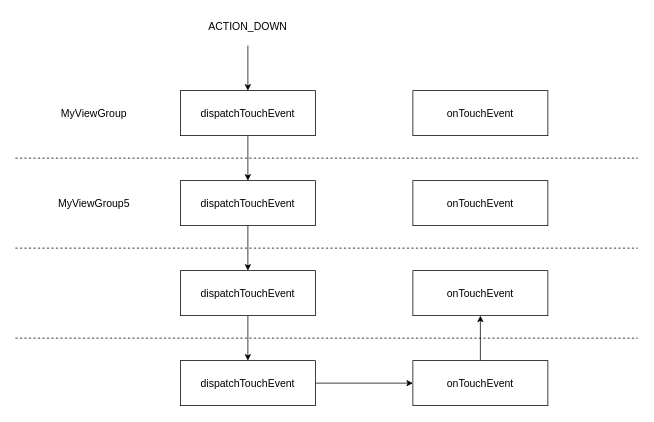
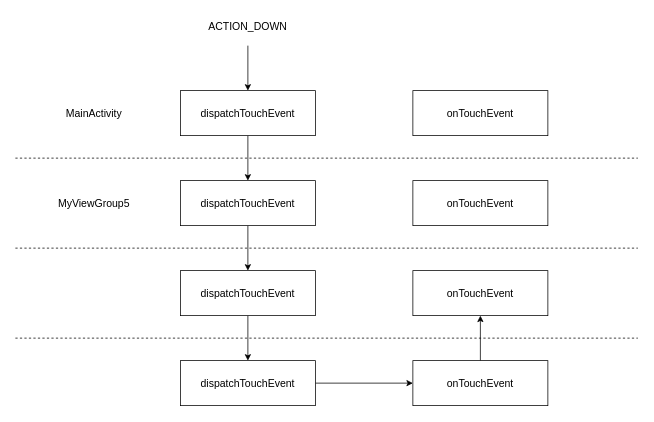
node "MyViewGroup": label "MyViewGroup" -> "MainActivity"
